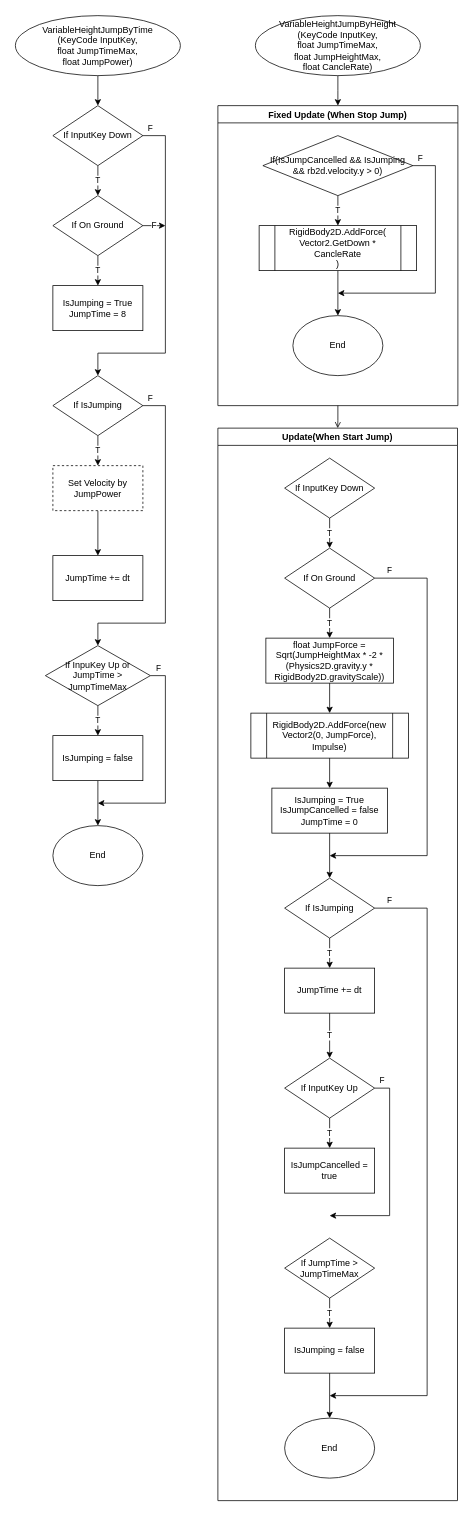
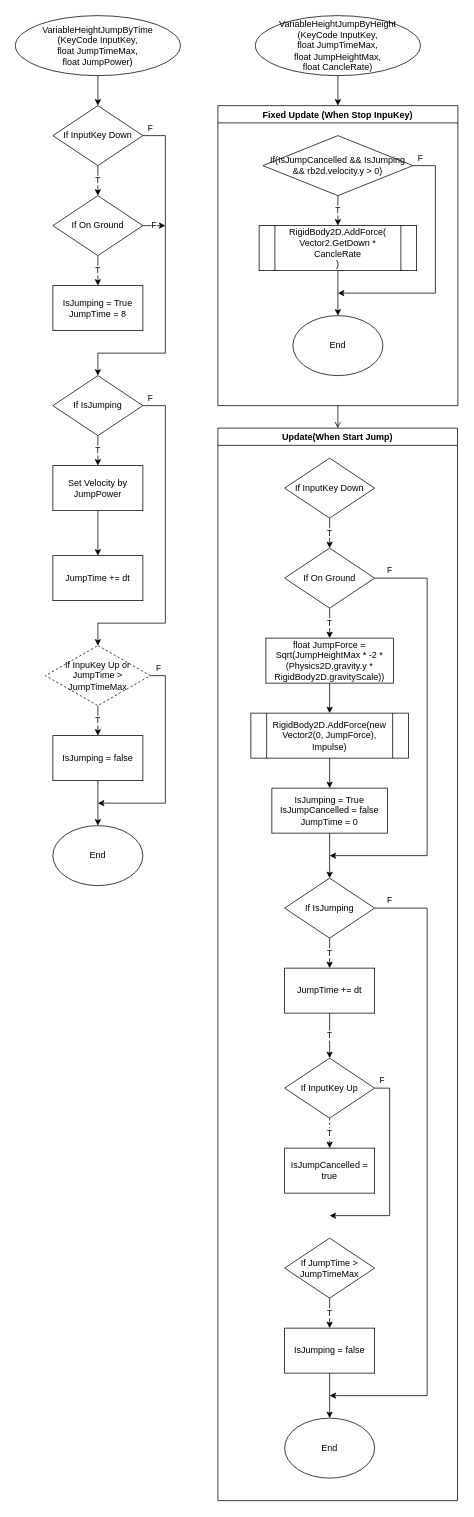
node "Fixed Update (When Stop Jump)": label "Fixed Update (When Stop Jump)" -> "Fixed Update (When Stop InpuKey)"
node "Set Velocity by JumpPower": style dashed -> solid
node "If InpuKey Up or JumpTime > JumpTimeMax": style solid -> dashed
edge "If InputKey Up" -> "IsJumpCancelled = true": style solid -> dashed
